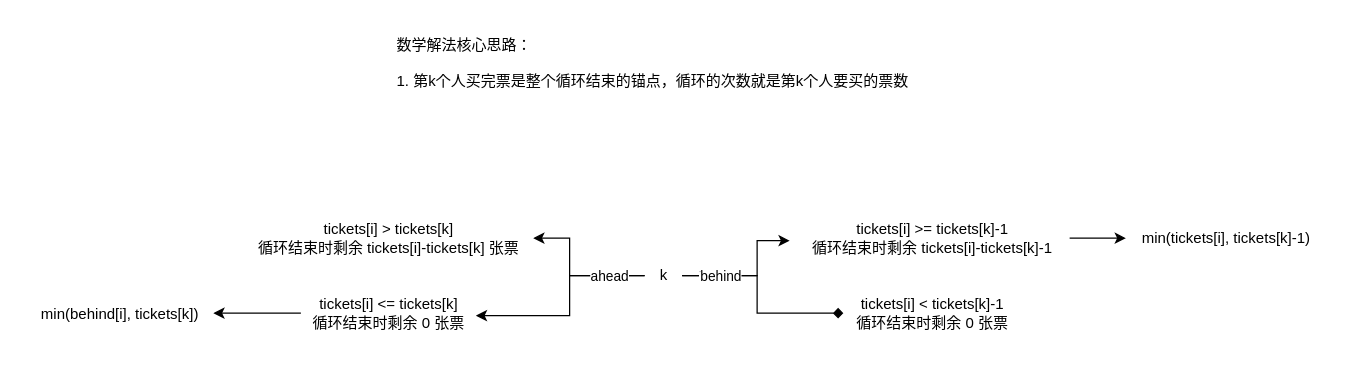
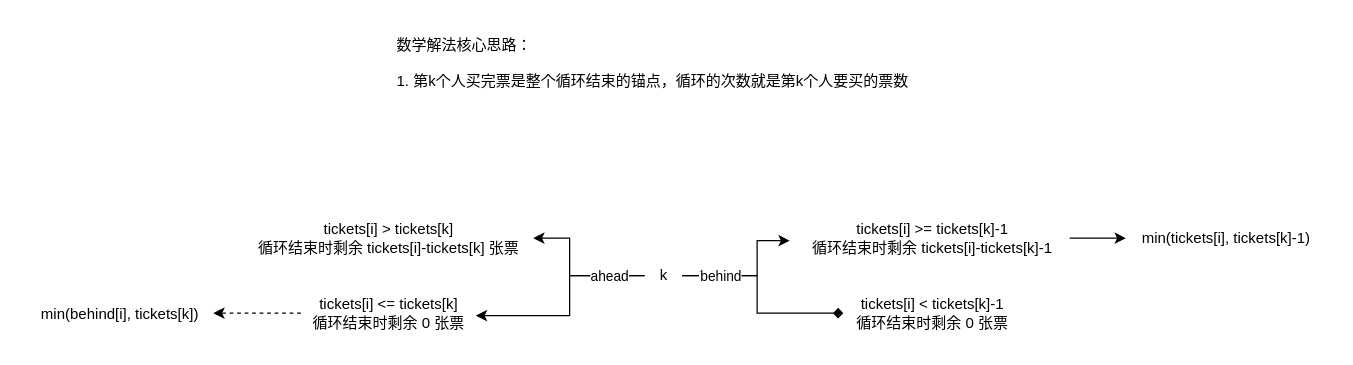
edge "tickets[i] <= tickets[k] 循环结束时剩余 0 张票" -> "min(behind[i], tickets[k])": style solid -> dashed
